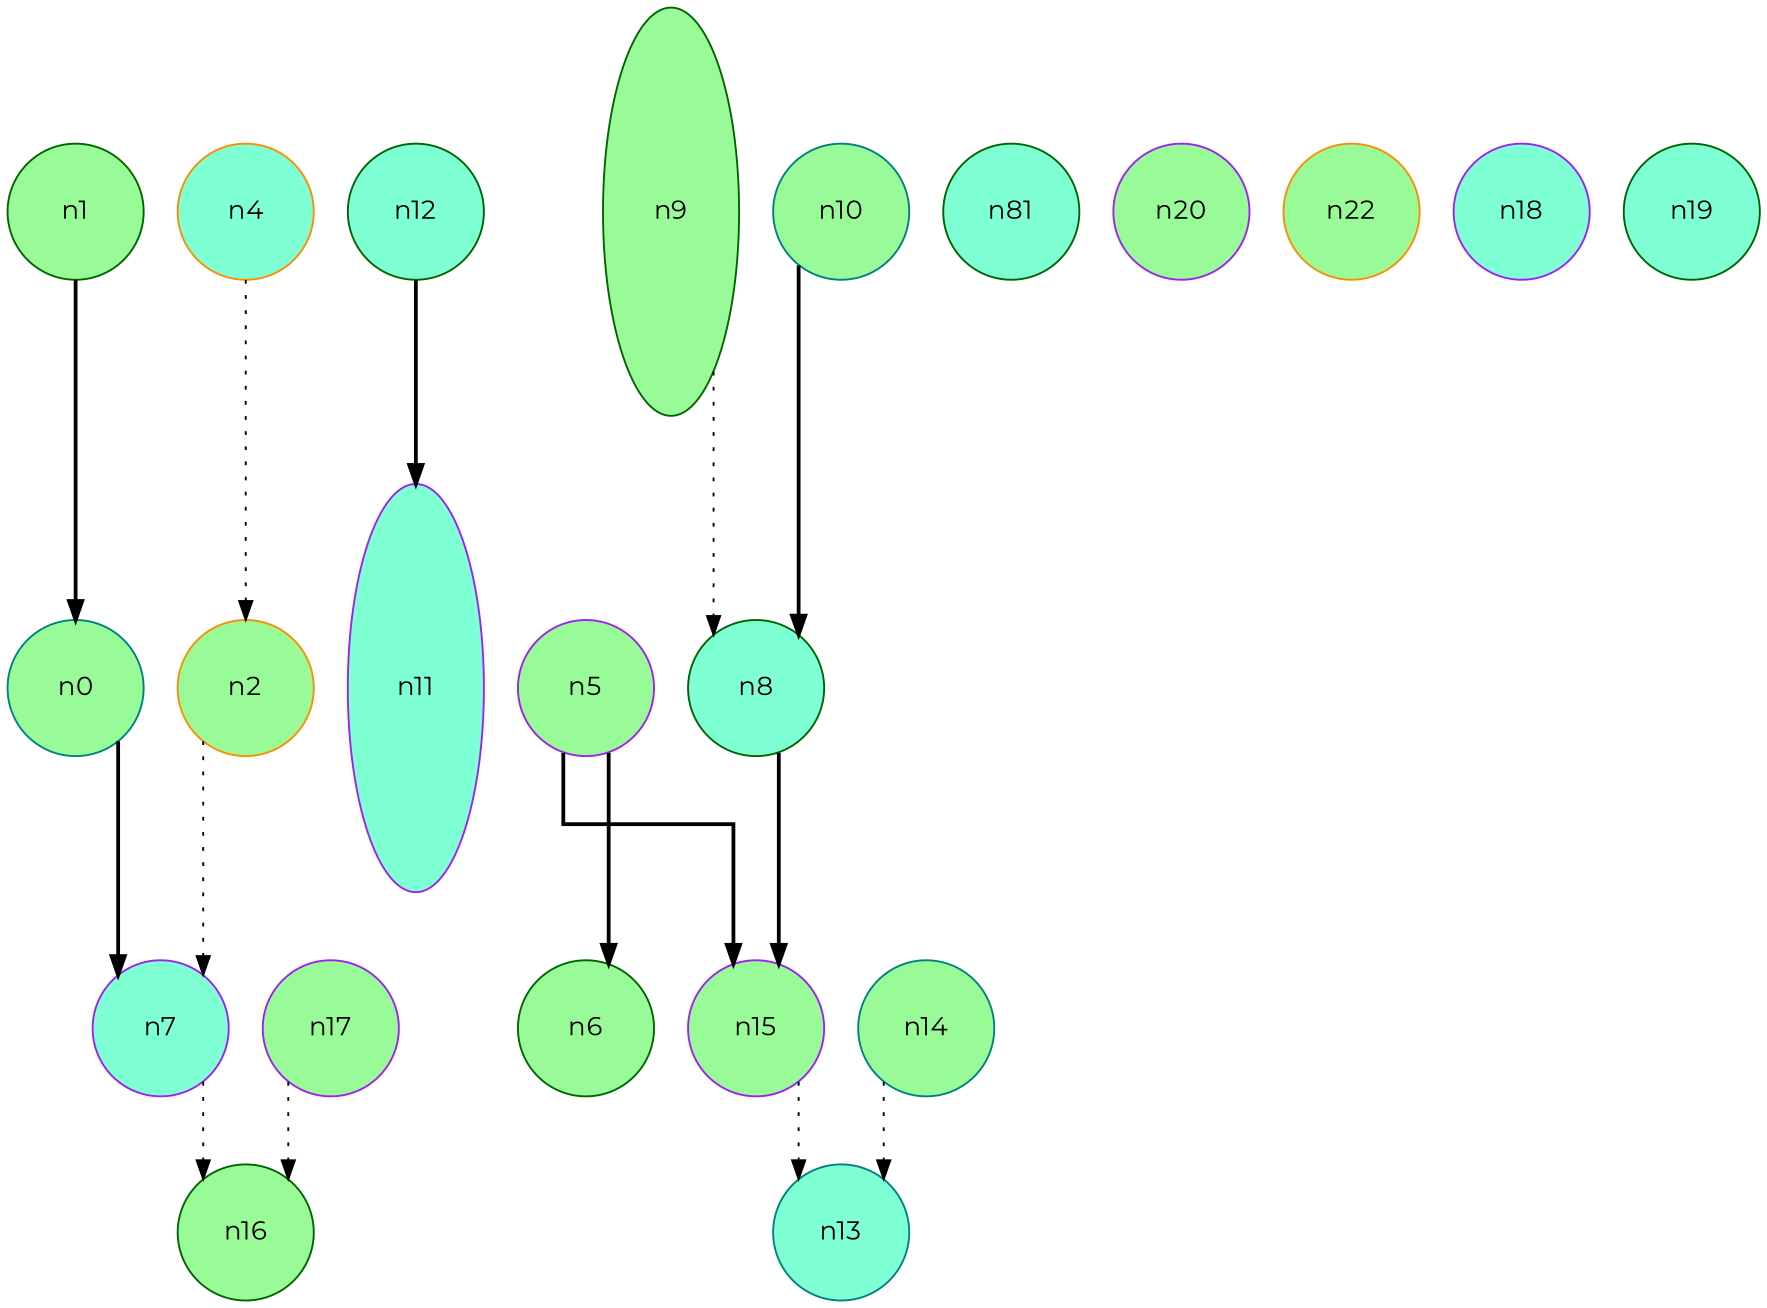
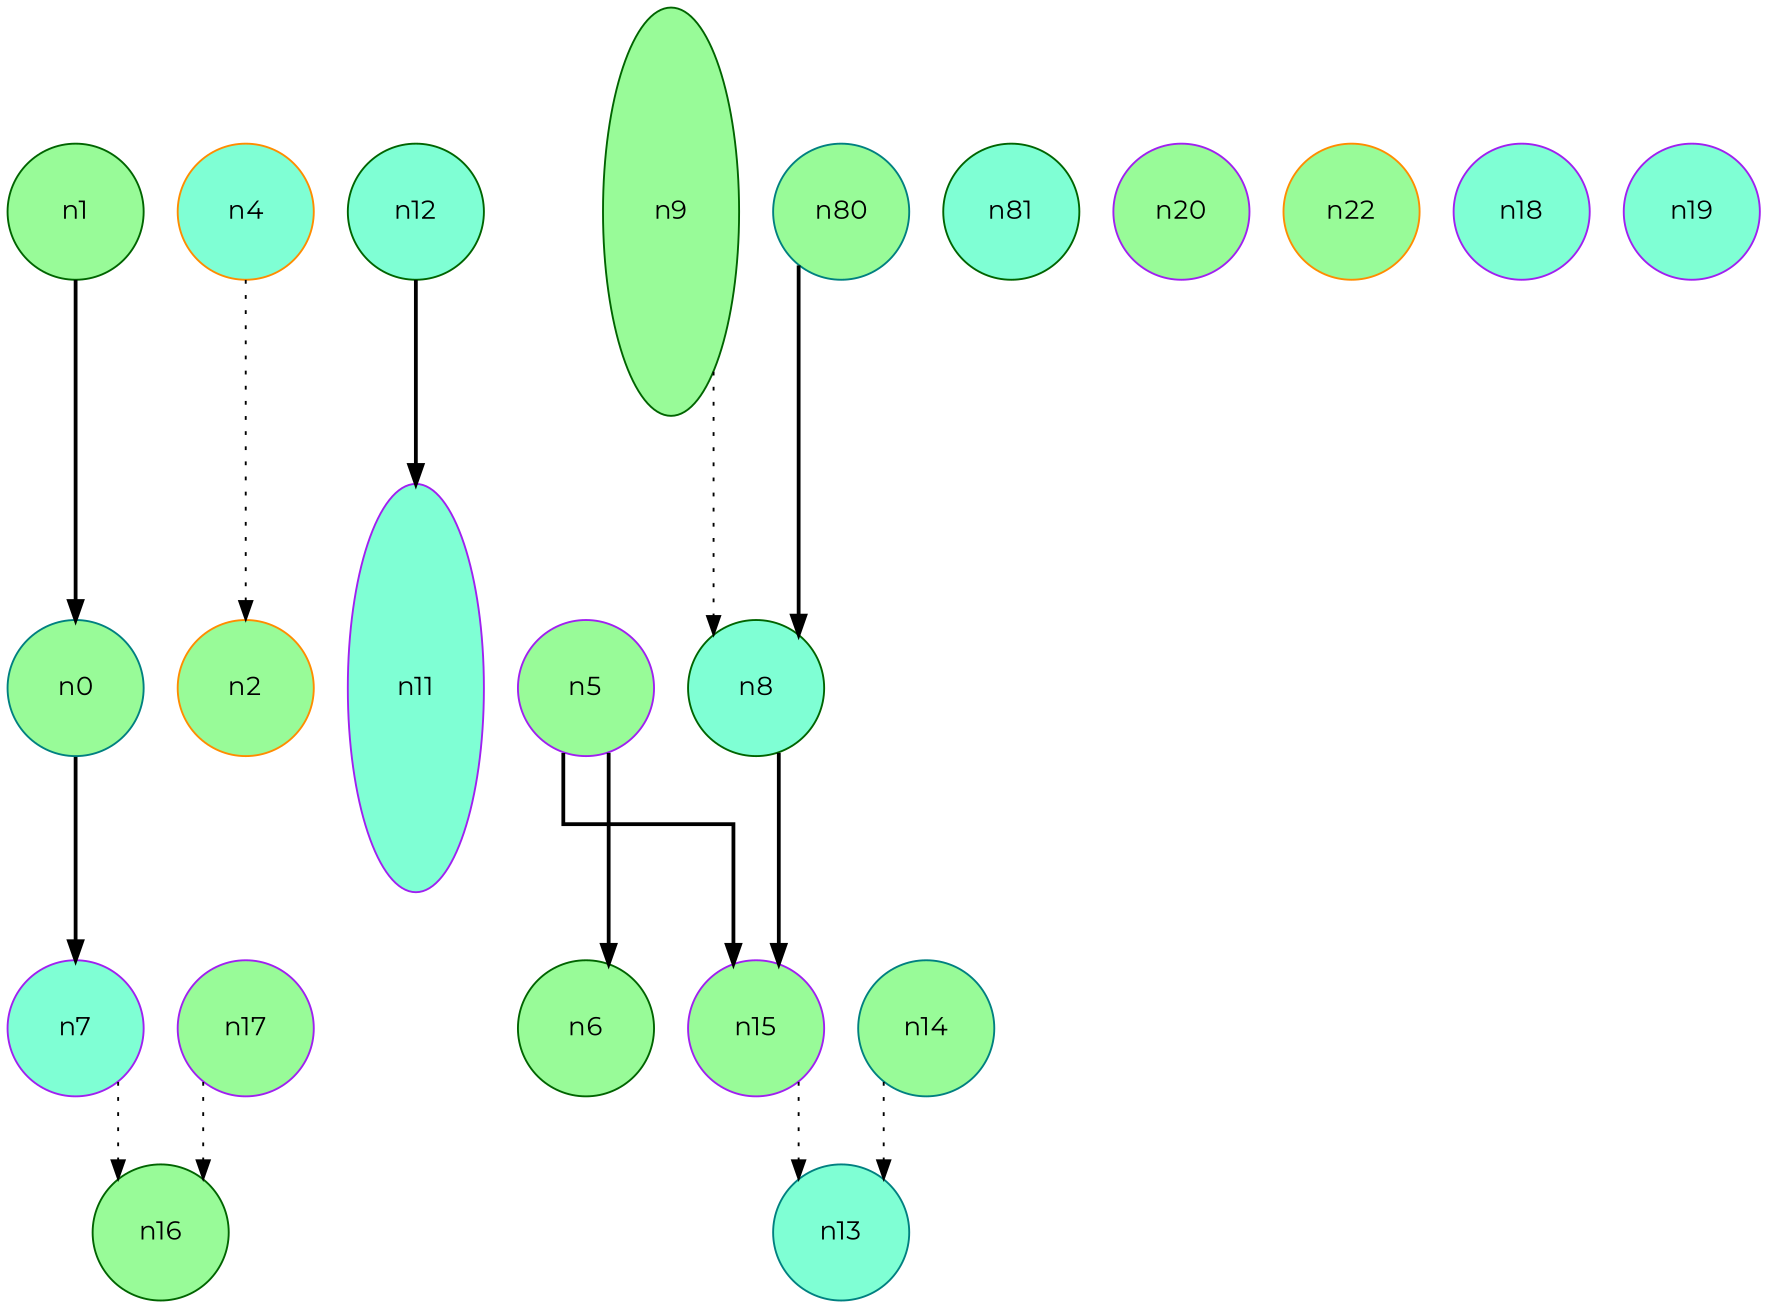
node "n10": label "n10" -> "n80"
node "n19": color darkgreen -> purple
edge "n2" -> "n7": removed
